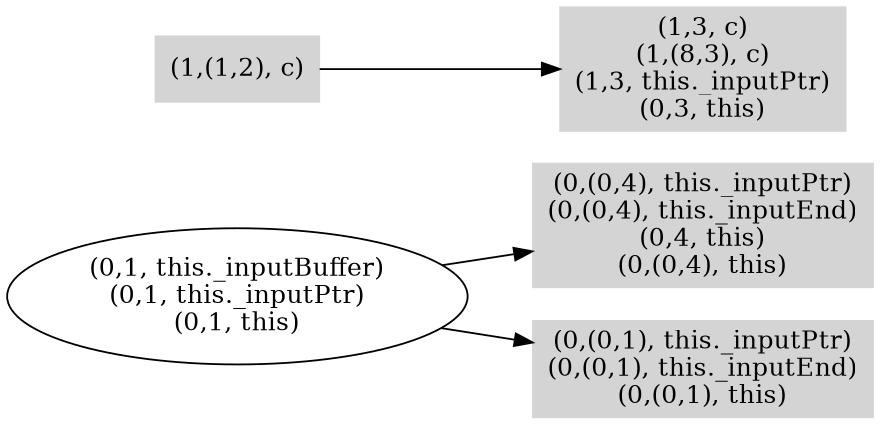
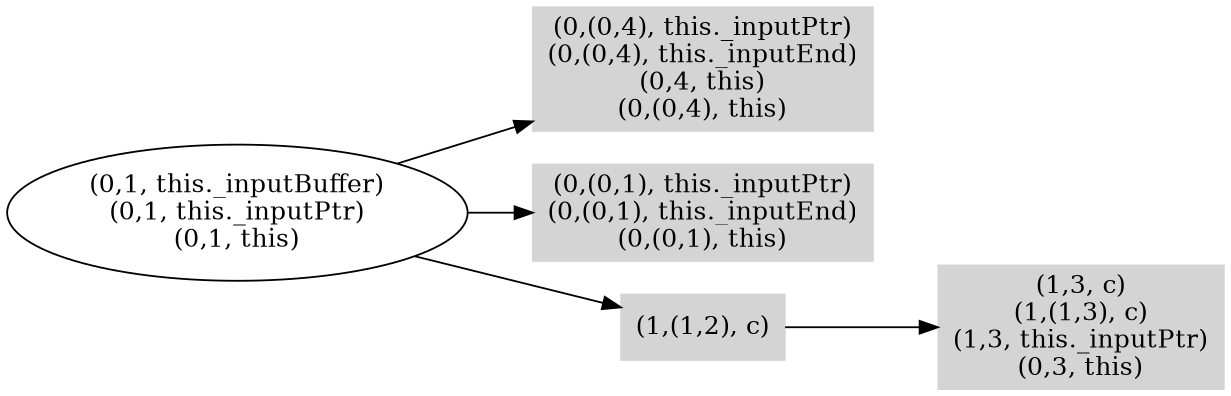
node "(1,3, c) (1,(8,3), c) (1,3, this._inputPtr) (0,3, this)": label "(1,3, c) (1,(8,3), c) (1,3, this._inputPtr) (0,3, this)" -> "(1,3, c) (1,(1,3), c) (1,3, this._inputPtr) (0,3, this)"
edge "(0,1, this._inputBuffer) (0,1, this._inputPtr) (0,1, this)" -> "(1,(1,2), c)": added
